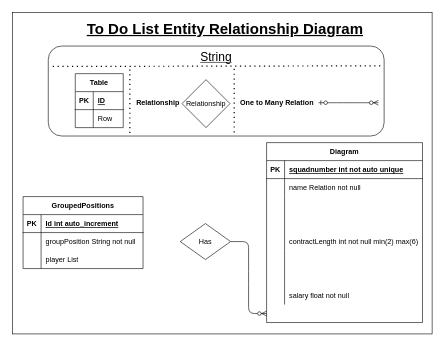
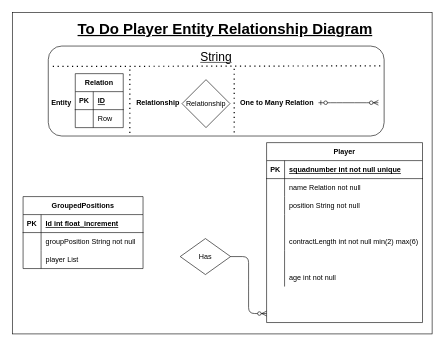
node "To Do List Entity Relationship Diagram": label "To Do List Entity Relationship Diagram" -> "To Do Player Entity Relationship Diagram"
node "Table": label "Table" -> "Relation"
node "Entity": added
node "Diagram": label "Diagram" -> "Player"
node "squadnumber int not auto unique": label "squadnumber int not auto unique" -> "squadnumber int not null unique"
node "position String not null": added
node "Id int auto_increment": label "Id int auto_increment" -> "Id int float_increment"
node "Has": moved (206, 242) -> (206, 257)
node "age int not null": added
node "salary float not null": removed
